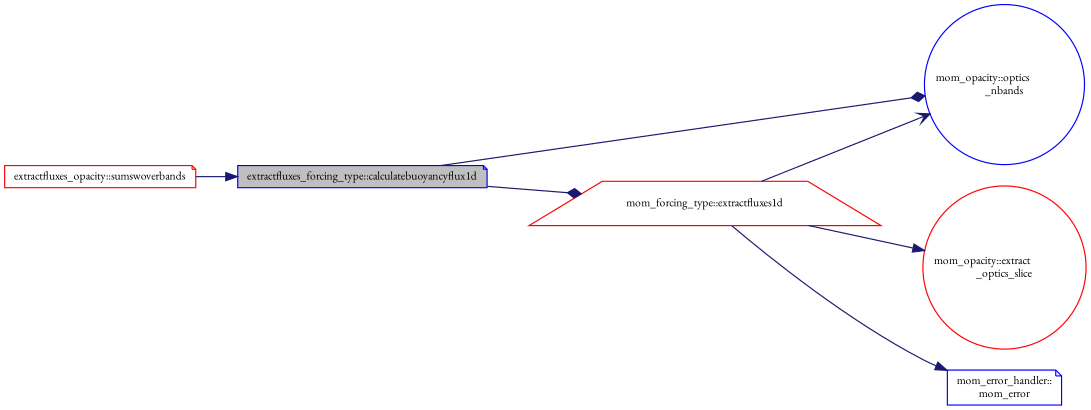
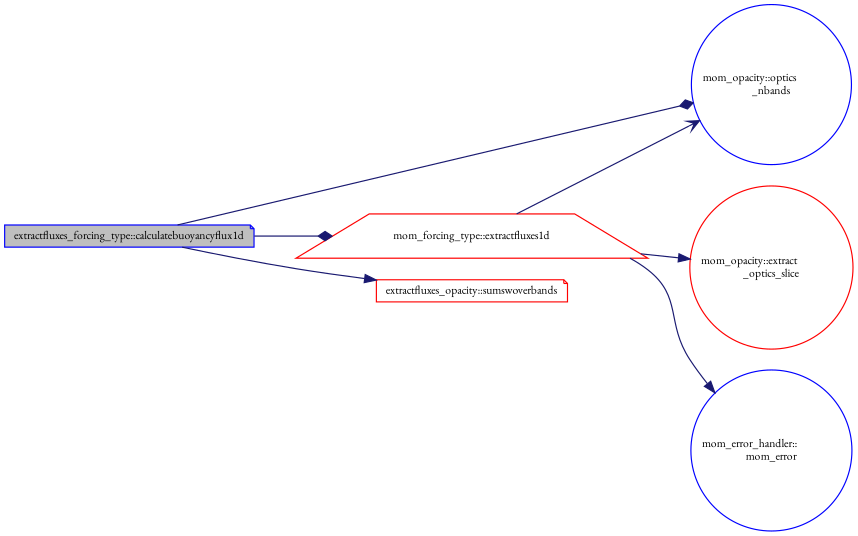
edge "extractfluxes_opacity::sumswoverbands" -> "extractfluxes_forcing_type::calculatebuoyancyflux1d": reversed
node "mom_error_handler:: mom_error": shape note -> circle
